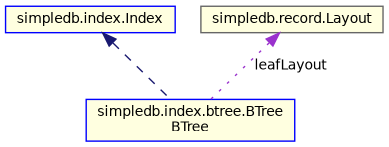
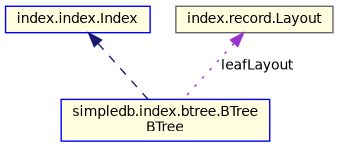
node "simpledb.index.Index": label "simpledb.index.Index" -> "index.index.Index"
node "simpledb.record.Layout": label "simpledb.record.Layout" -> "index.record.Layout"
